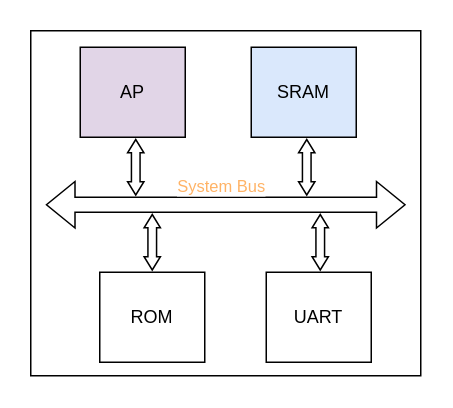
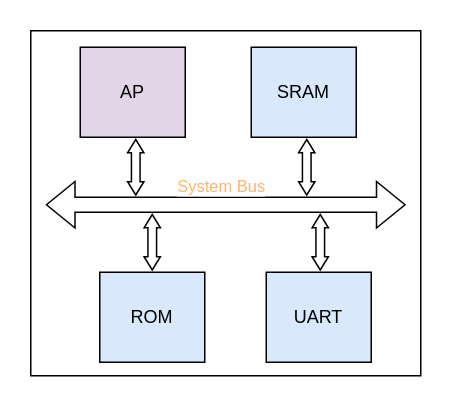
node "ROM": fillcolor #ffffff -> #dae8fc
node "UART": fillcolor #ffffff -> #dae8fc
